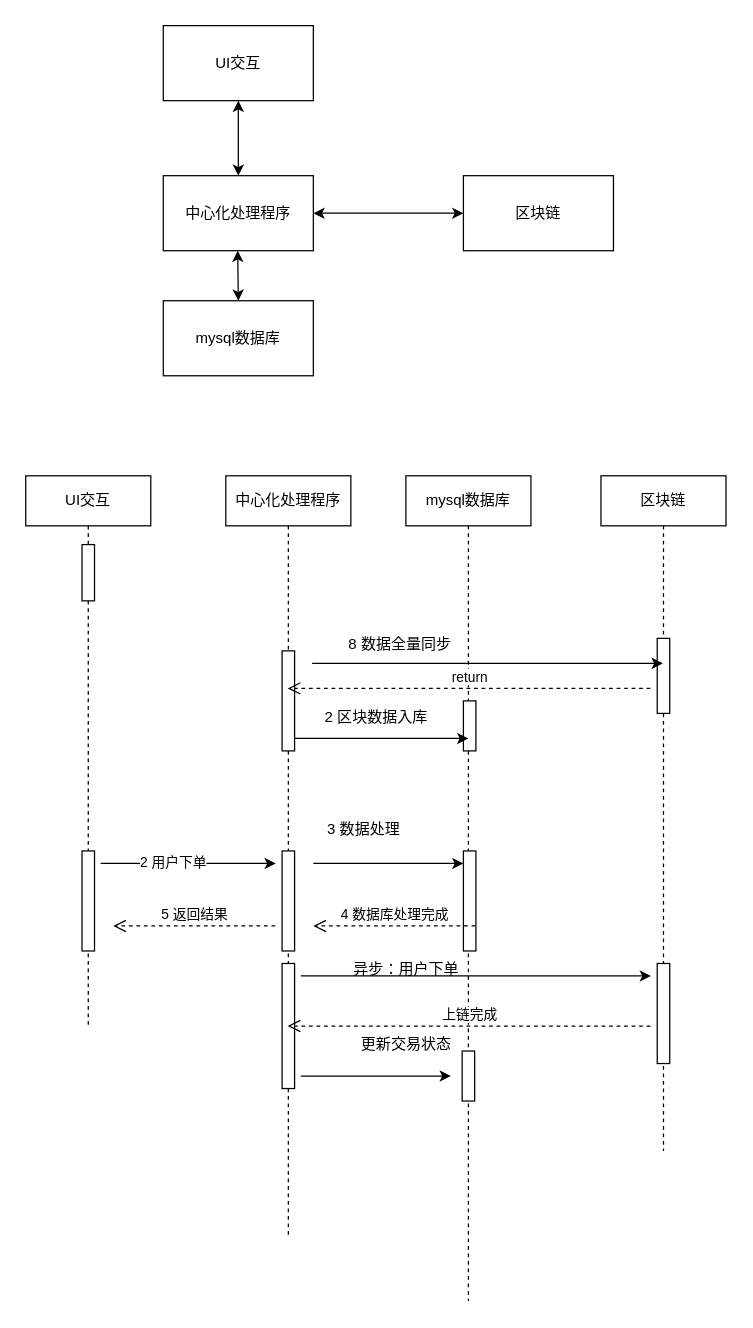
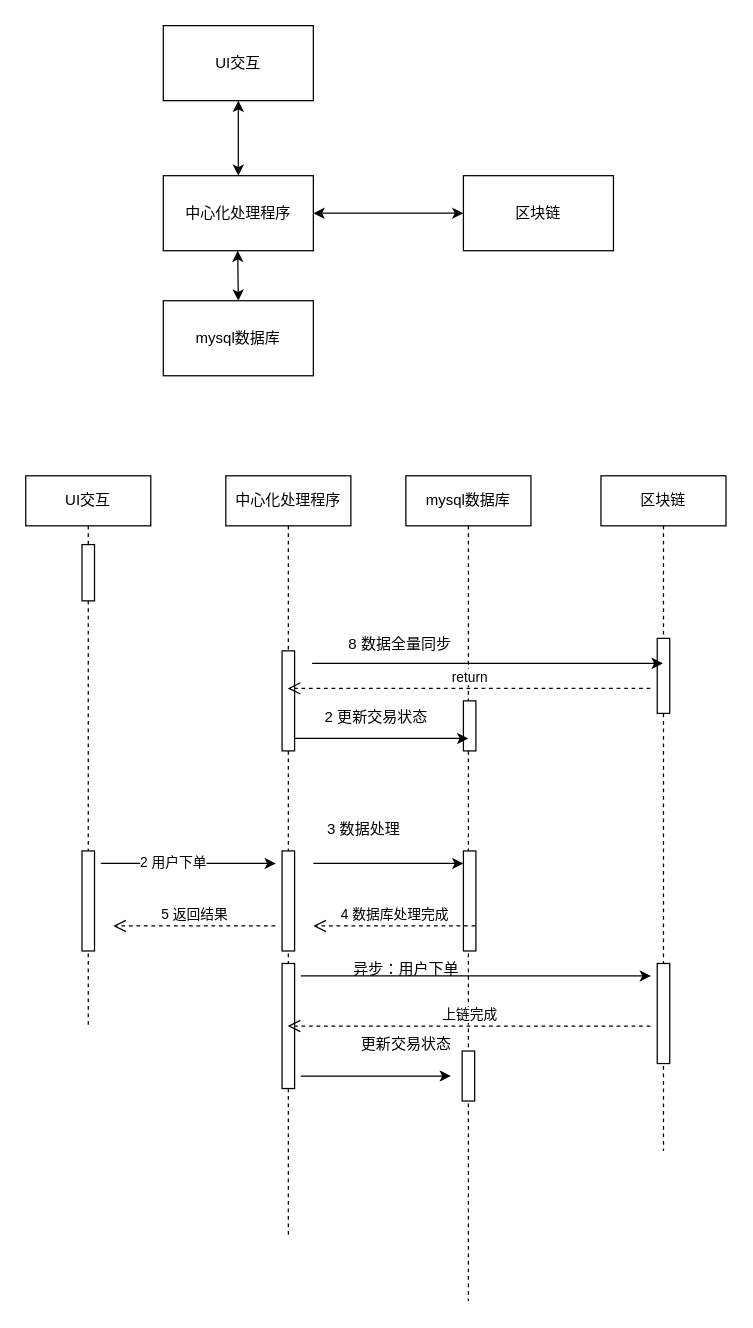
node "2 区块数据入库": label "2 区块数据入库" -> "2 更新交易状态"
